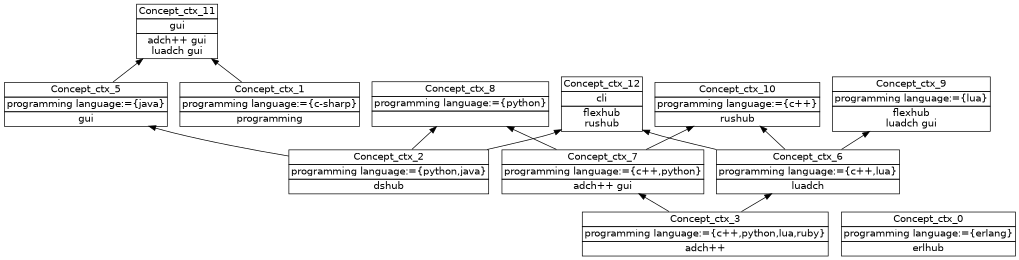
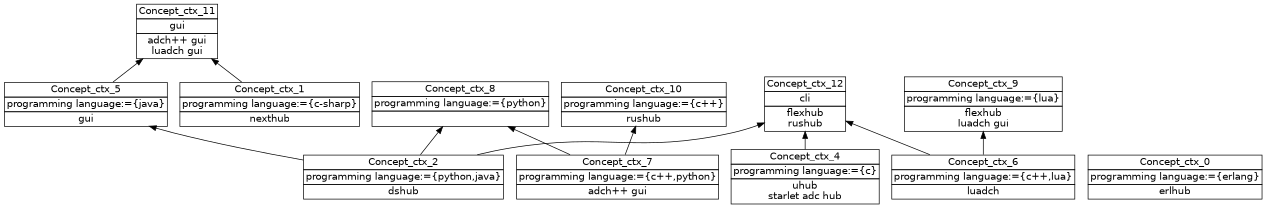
node "Concept_ctx_1": text "programming" -> "nexthub"
edge "Concept_ctx_6" -> "Concept_ctx_10": removed
node "Concept_ctx_4": added
node "Concept_ctx_3": removed
